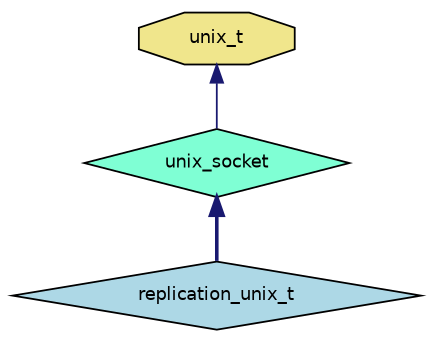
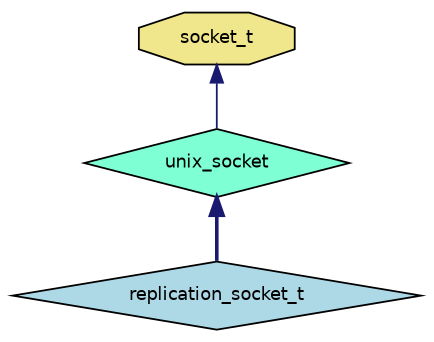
node "unix_t": label "unix_t" -> "socket_t"
node "replication_unix_t": label "replication_unix_t" -> "replication_socket_t"
